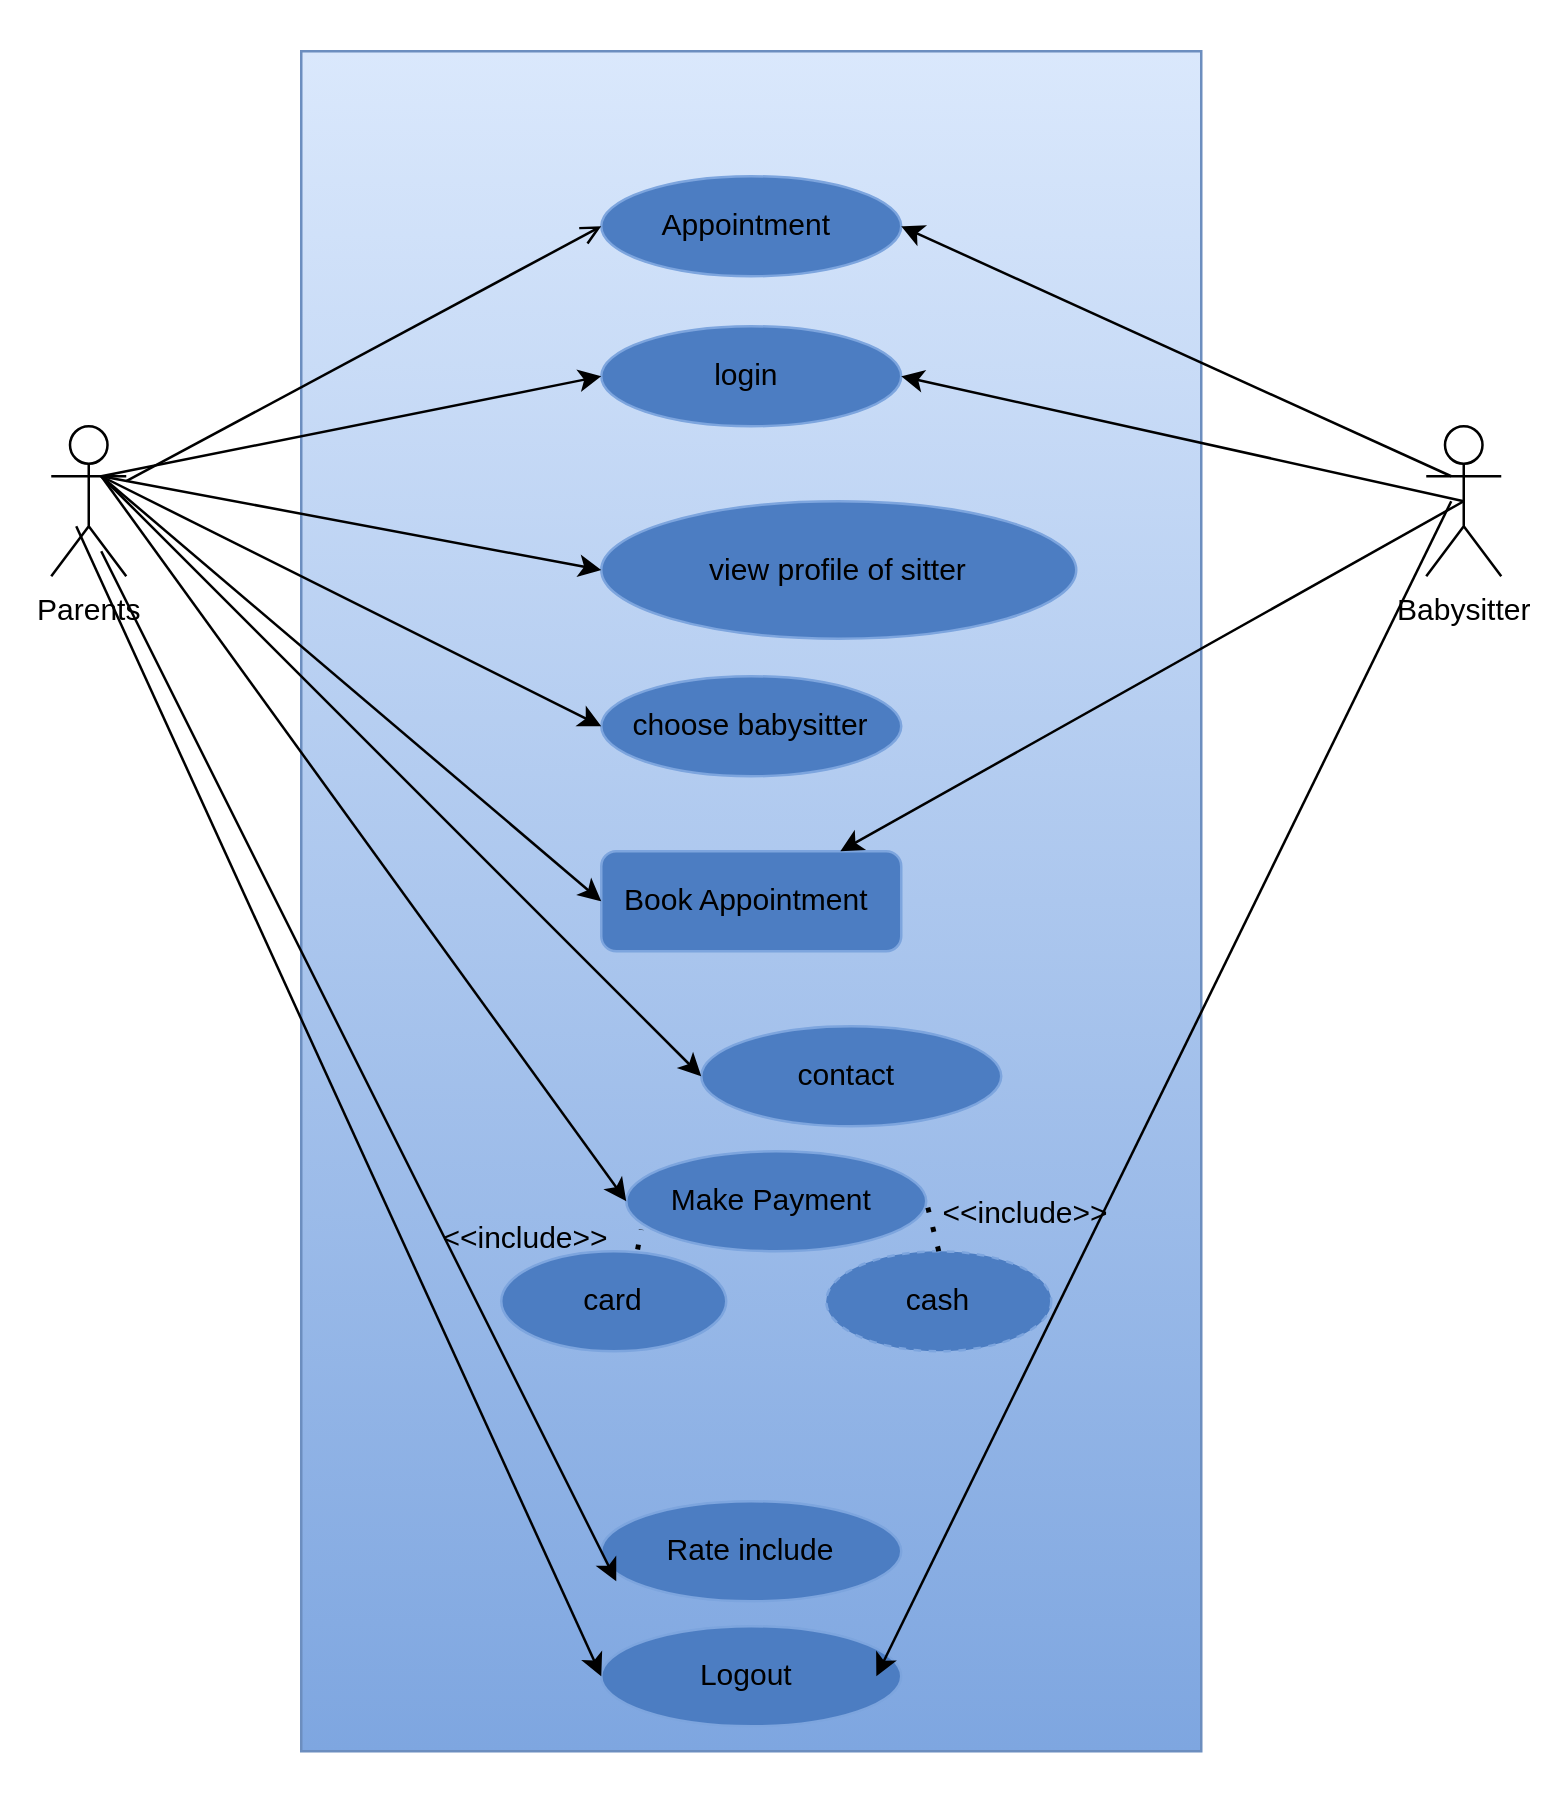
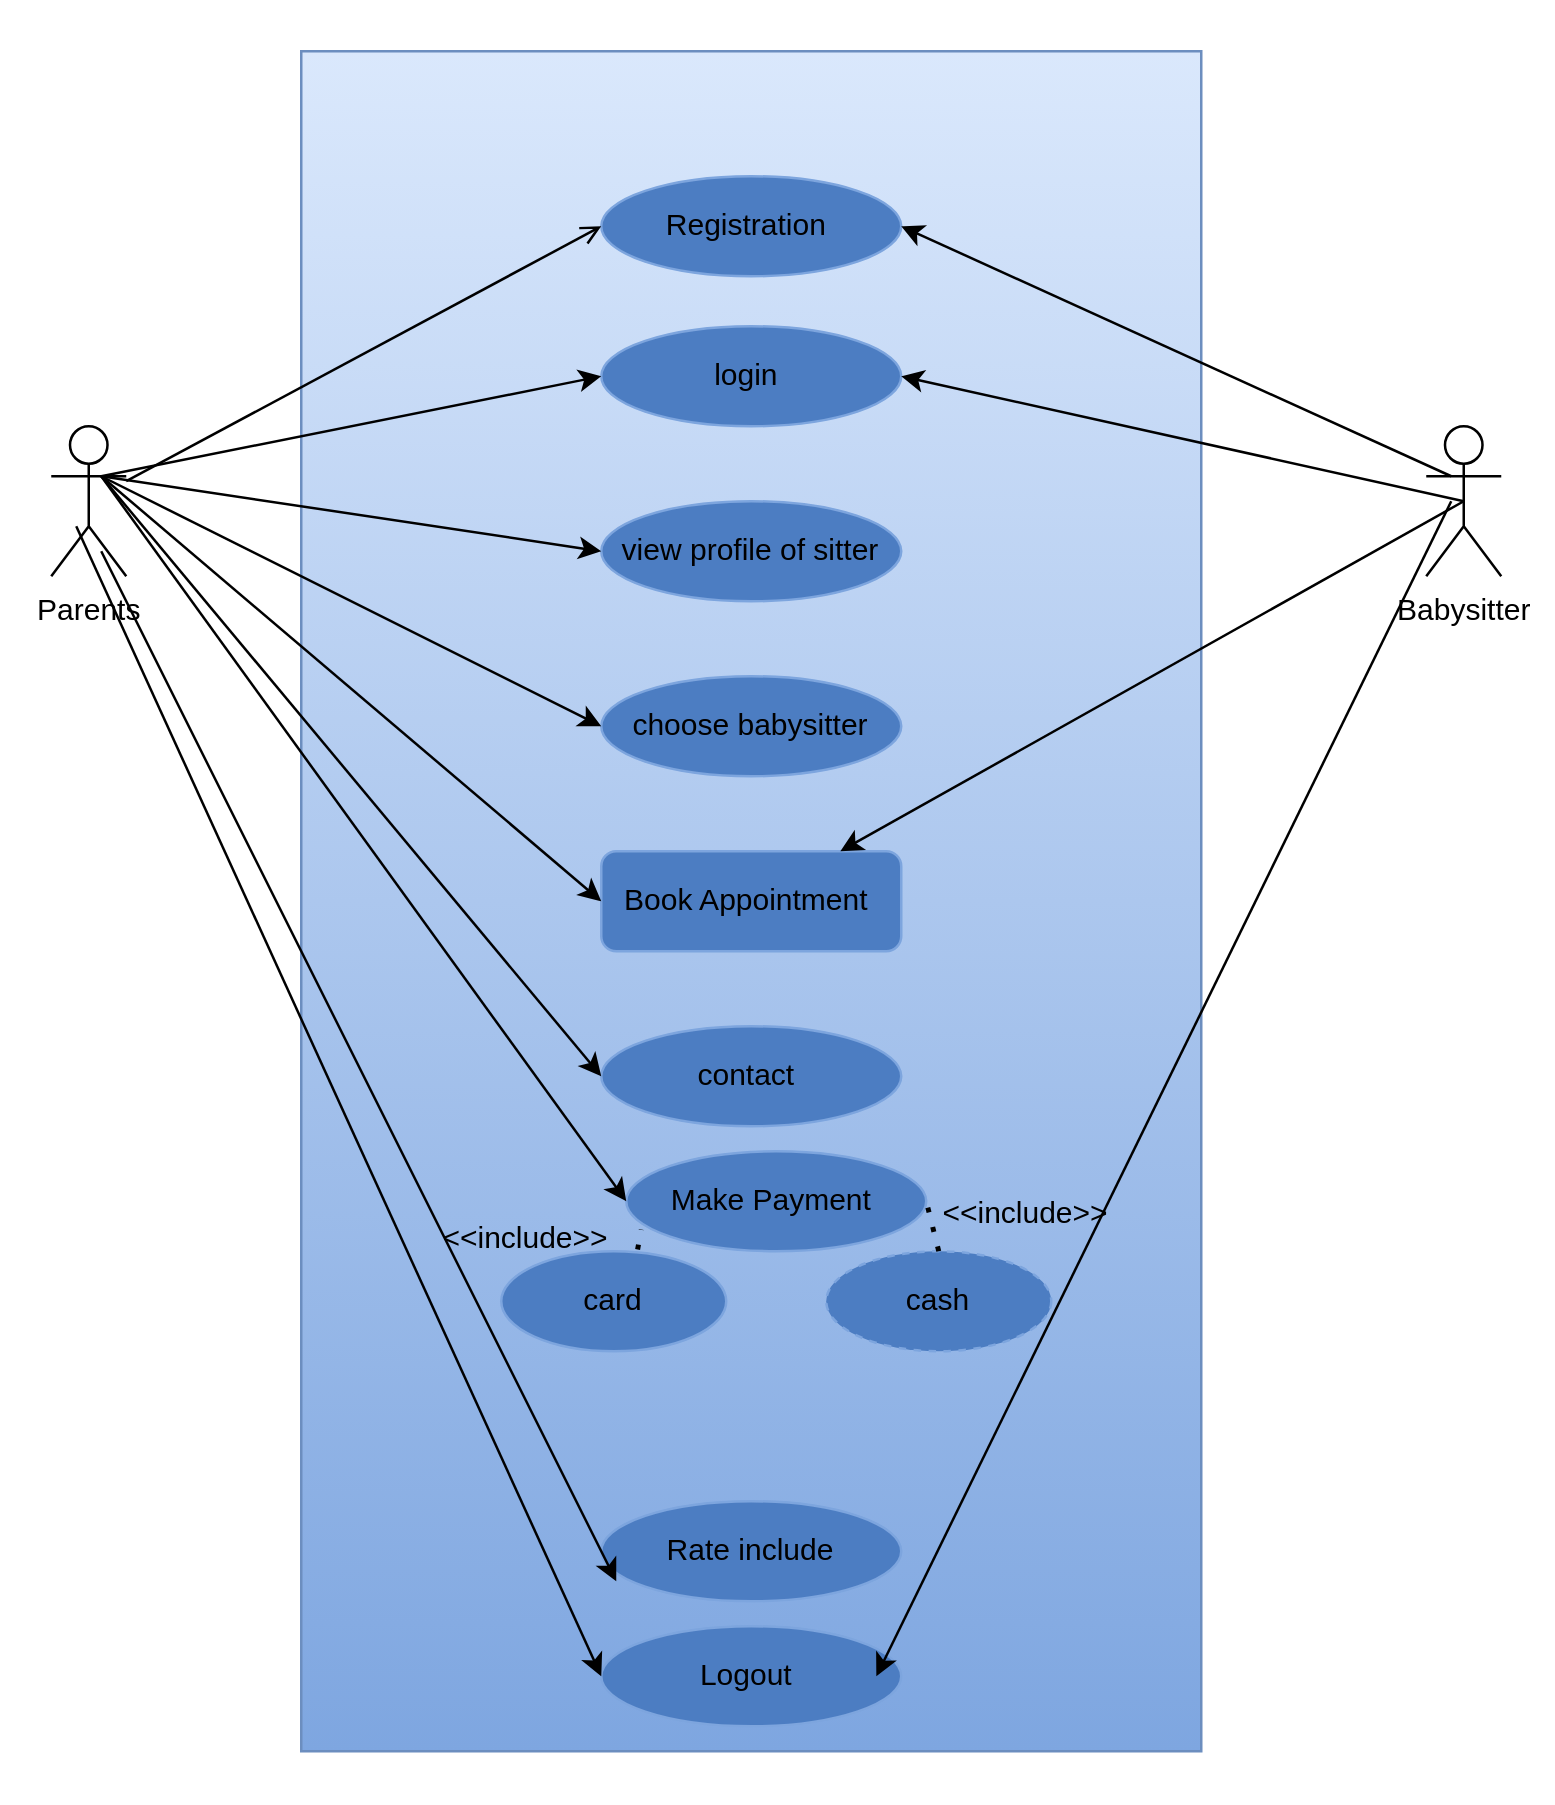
node "Appointment": label "Appointment" -> "Registration"
node "view profile of sitter": size 475x138 -> 300x100
node "contact": moved (851, 1076) -> (751, 1076)
